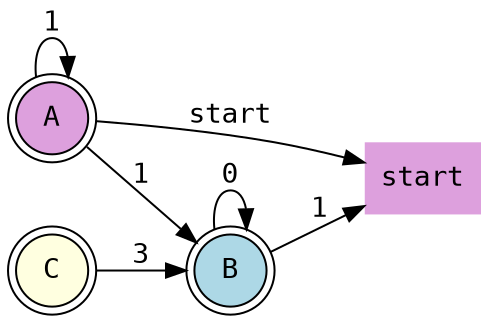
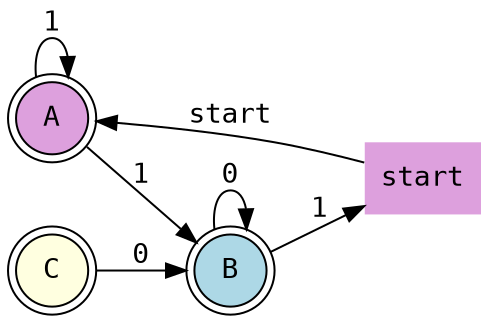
edge "A" -> "start": reversed
edge "C" -> "B": label "3" -> "0"
